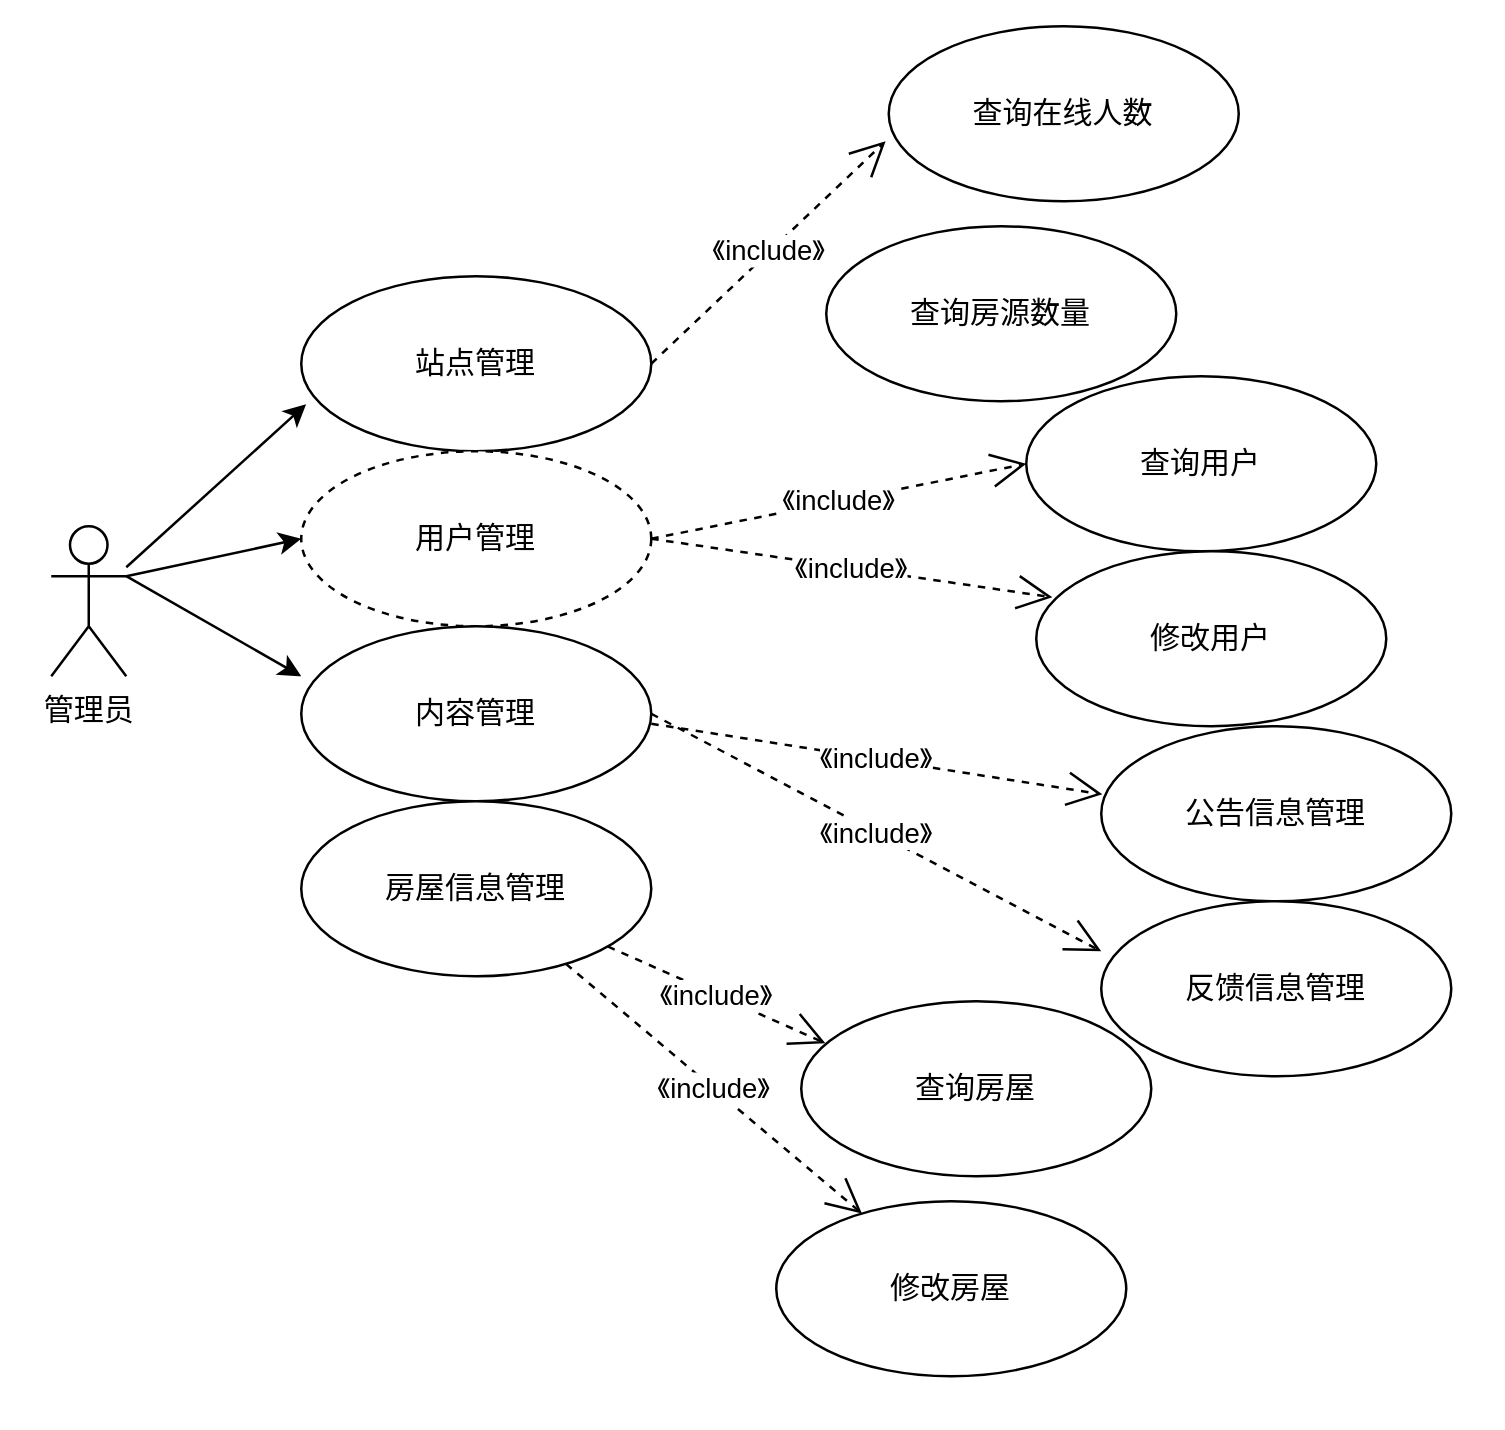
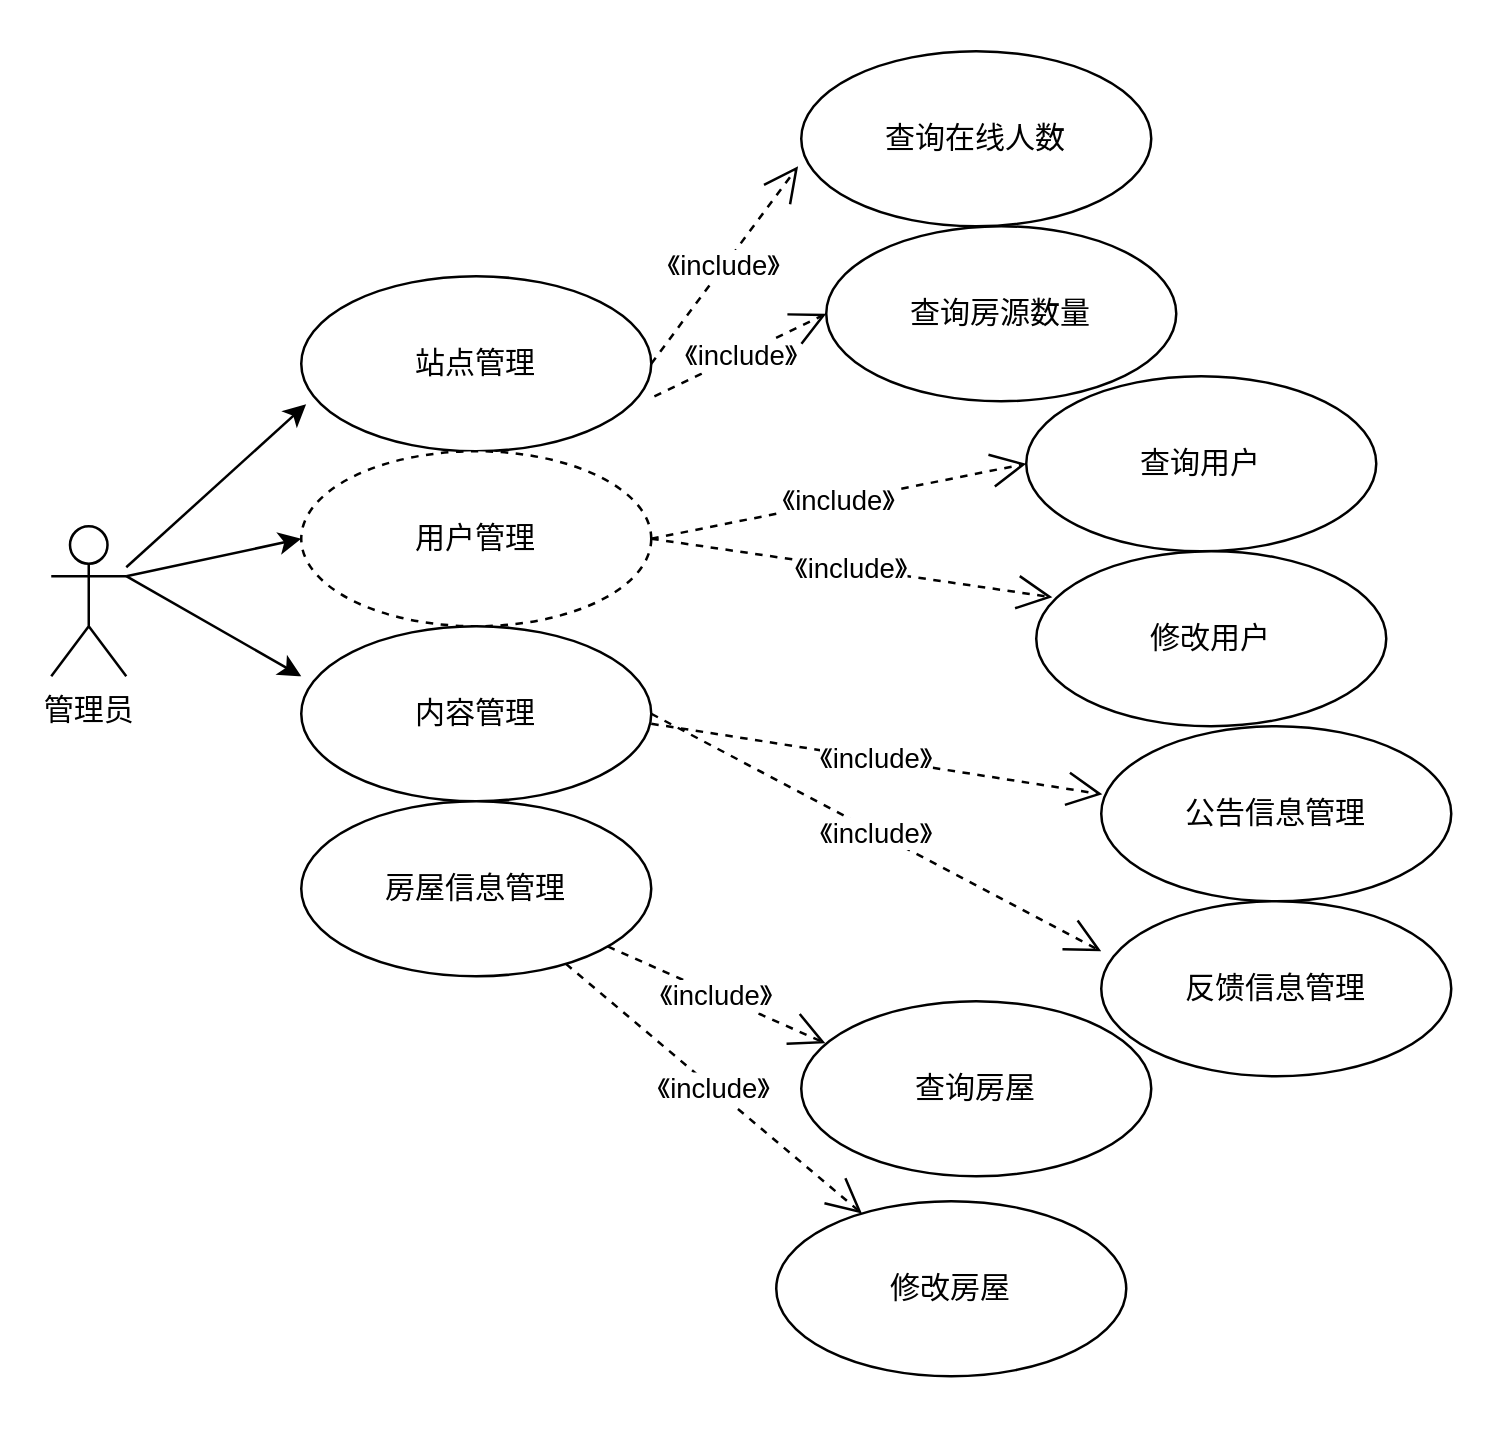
node "查询在线人数": moved (1064, 114) -> (976, 139)
edge "站点管理" -> "查询房源数量": added, label "《include》"
